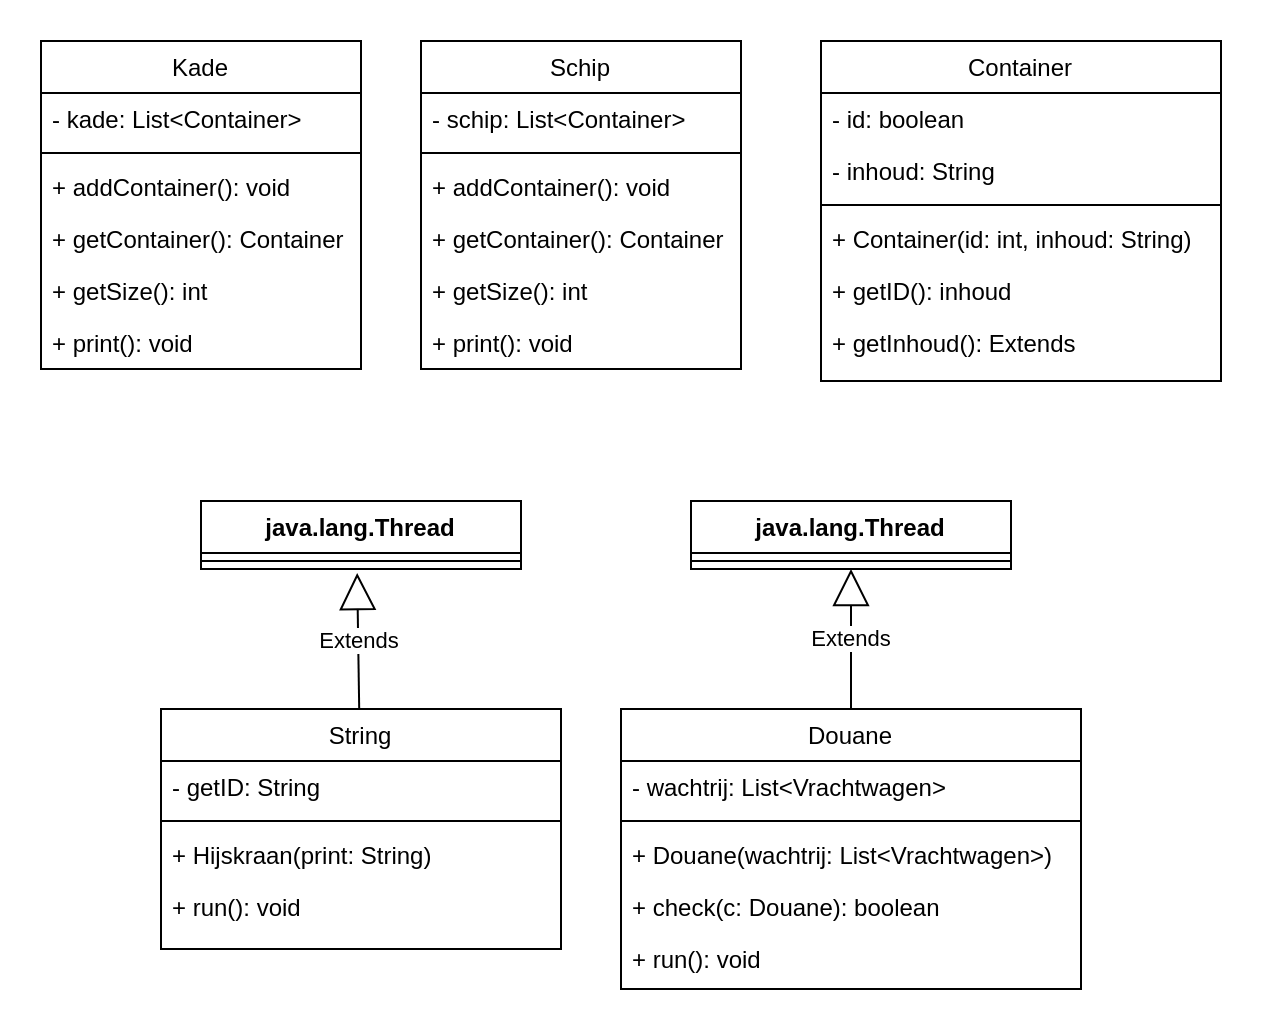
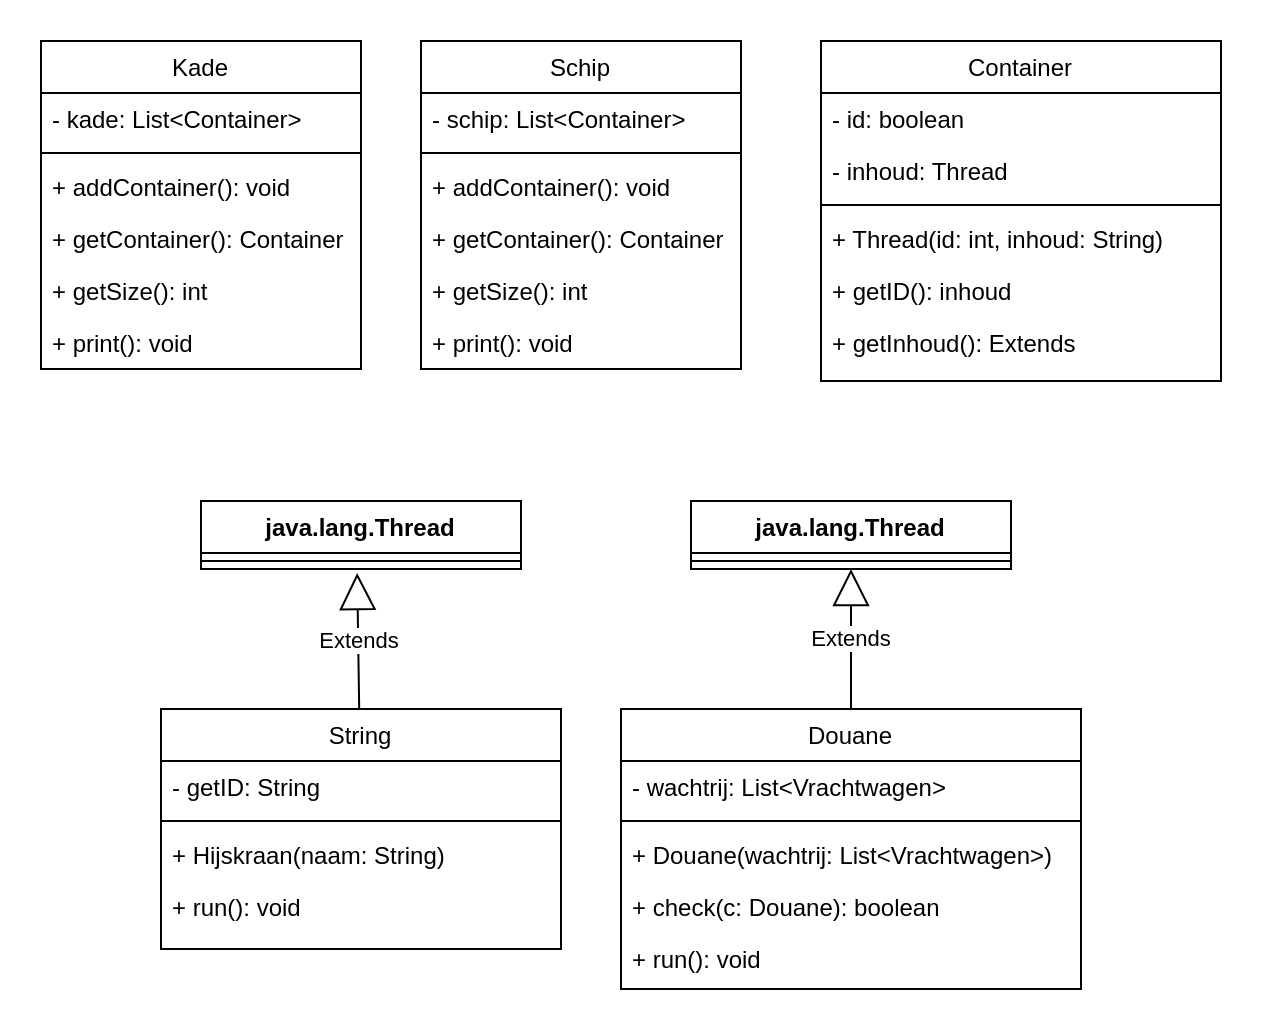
node "- inhoud: String": label "- inhoud: String" -> "- inhoud: Thread"
node "+ Container(id: int, inhoud: String)": label "+ Container(id: int, inhoud: String)" -> "+ Thread(id: int, inhoud: String)"
node "+ Hijskraan(print: String)": label "+ Hijskraan(print: String)" -> "+ Hijskraan(naam: String)"
